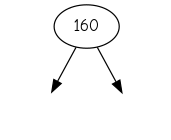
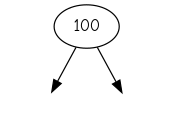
node "160": label "160" -> "100"
